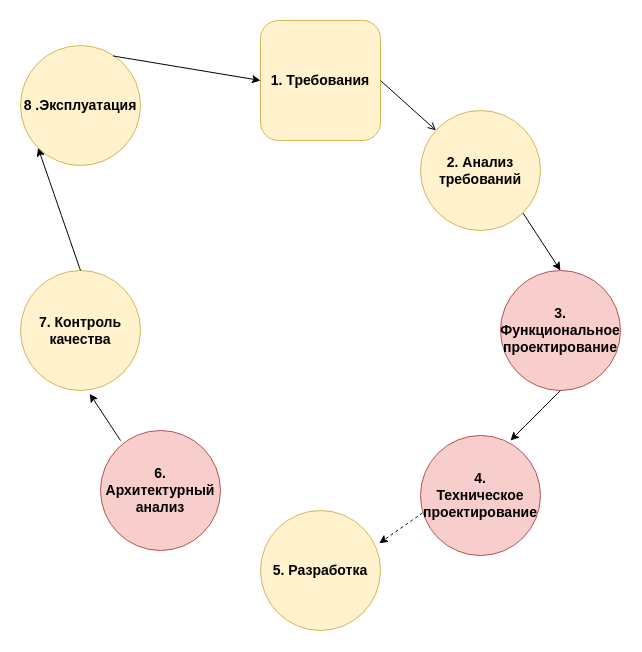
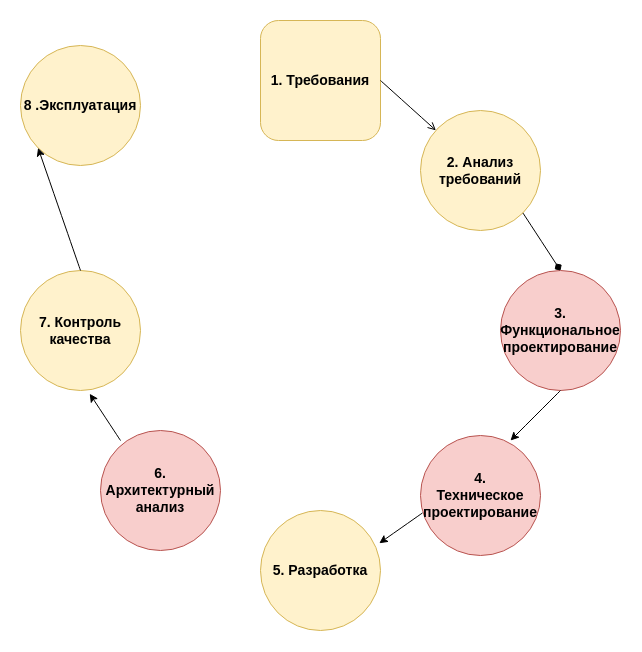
edge "8 .Эксплуатация" -> "1. Требования": removed
edge "2. Анализ требований" -> "3. Функциональное проектирование": arrowhead classic -> diamond
edge "4. Техническое проектирование" -> "5. Разработка": style dashed -> solid
